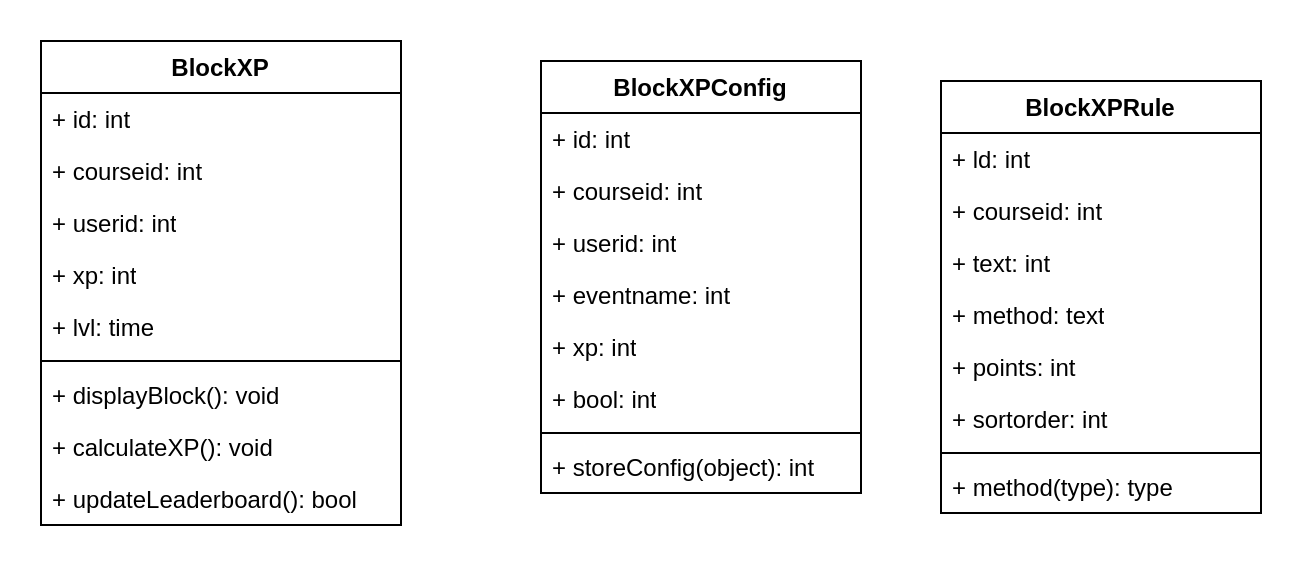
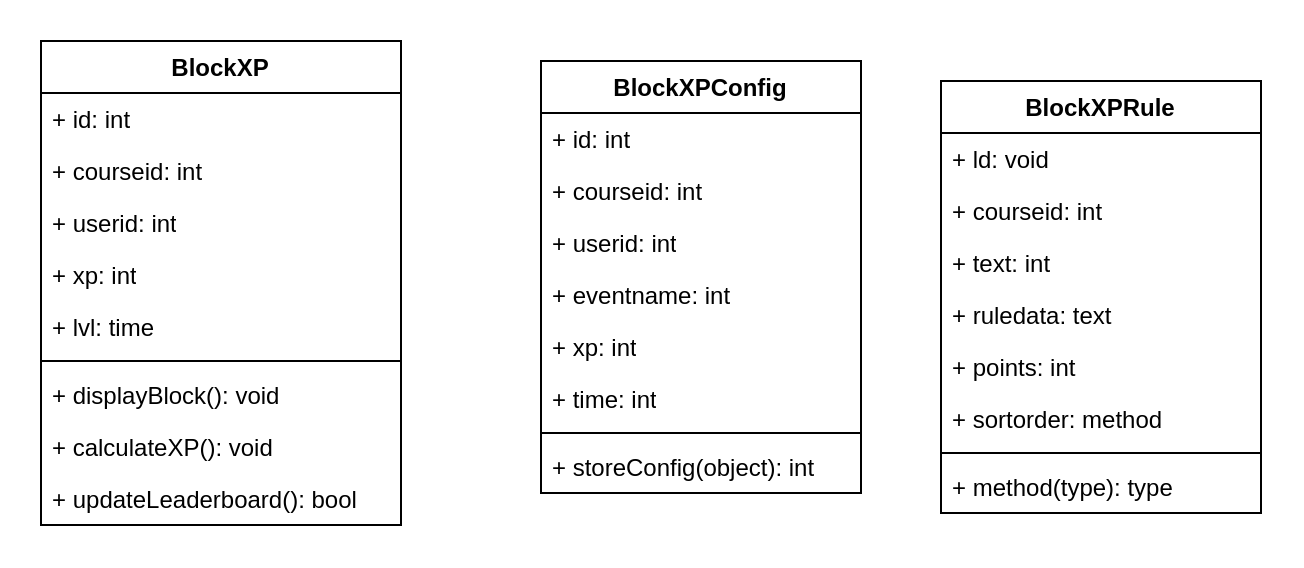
node "+ ld: int": label "+ ld: int" -> "+ ld: void"
node "+ method: text": label "+ method: text" -> "+ ruledata: text"
node "+ bool: int": label "+ bool: int" -> "+ time: int"
node "+ sortorder: int": label "+ sortorder: int" -> "+ sortorder: method"
